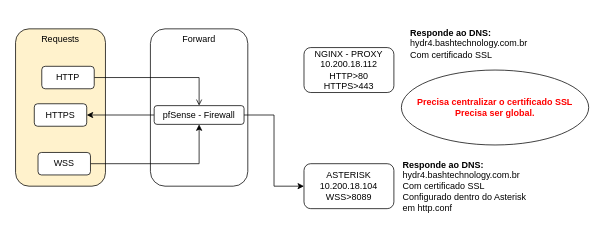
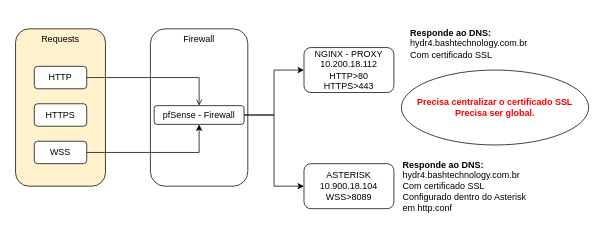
node "Forward": label "Forward" -> "Firewall"
node "HTTP": moved (68, 78) -> (60, 78)
edge "pfSense - Firewall" -> "HTTPS": now "pfSense - Firewall" -> "NGINX - PROXY 10.200.18.112 HTTP>80 HTTPS>443"
node "WSS": moved (64, 164) -> (60, 153)
node "ASTERISK 10.200.18.104 WSS>8089": label "ASTERISK 10.200.18.104 WSS>8089" -> "ASTERISK 10.900.18.104 WSS>8089"
